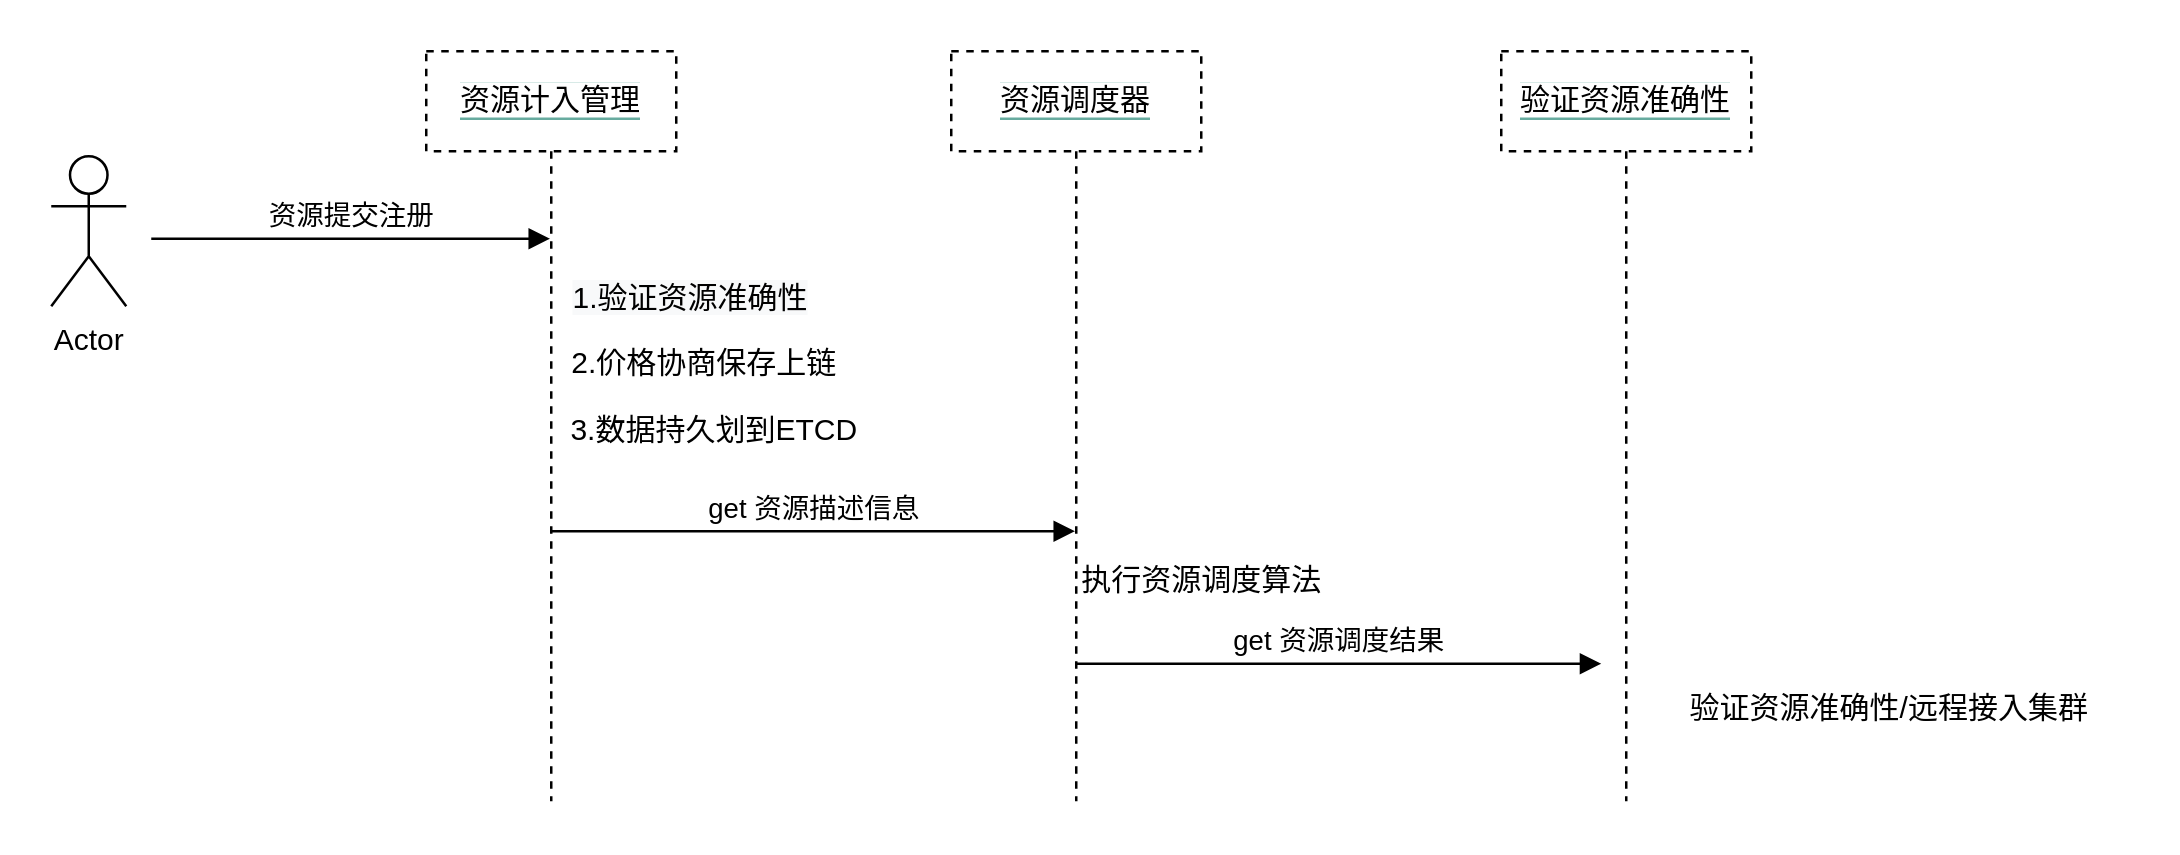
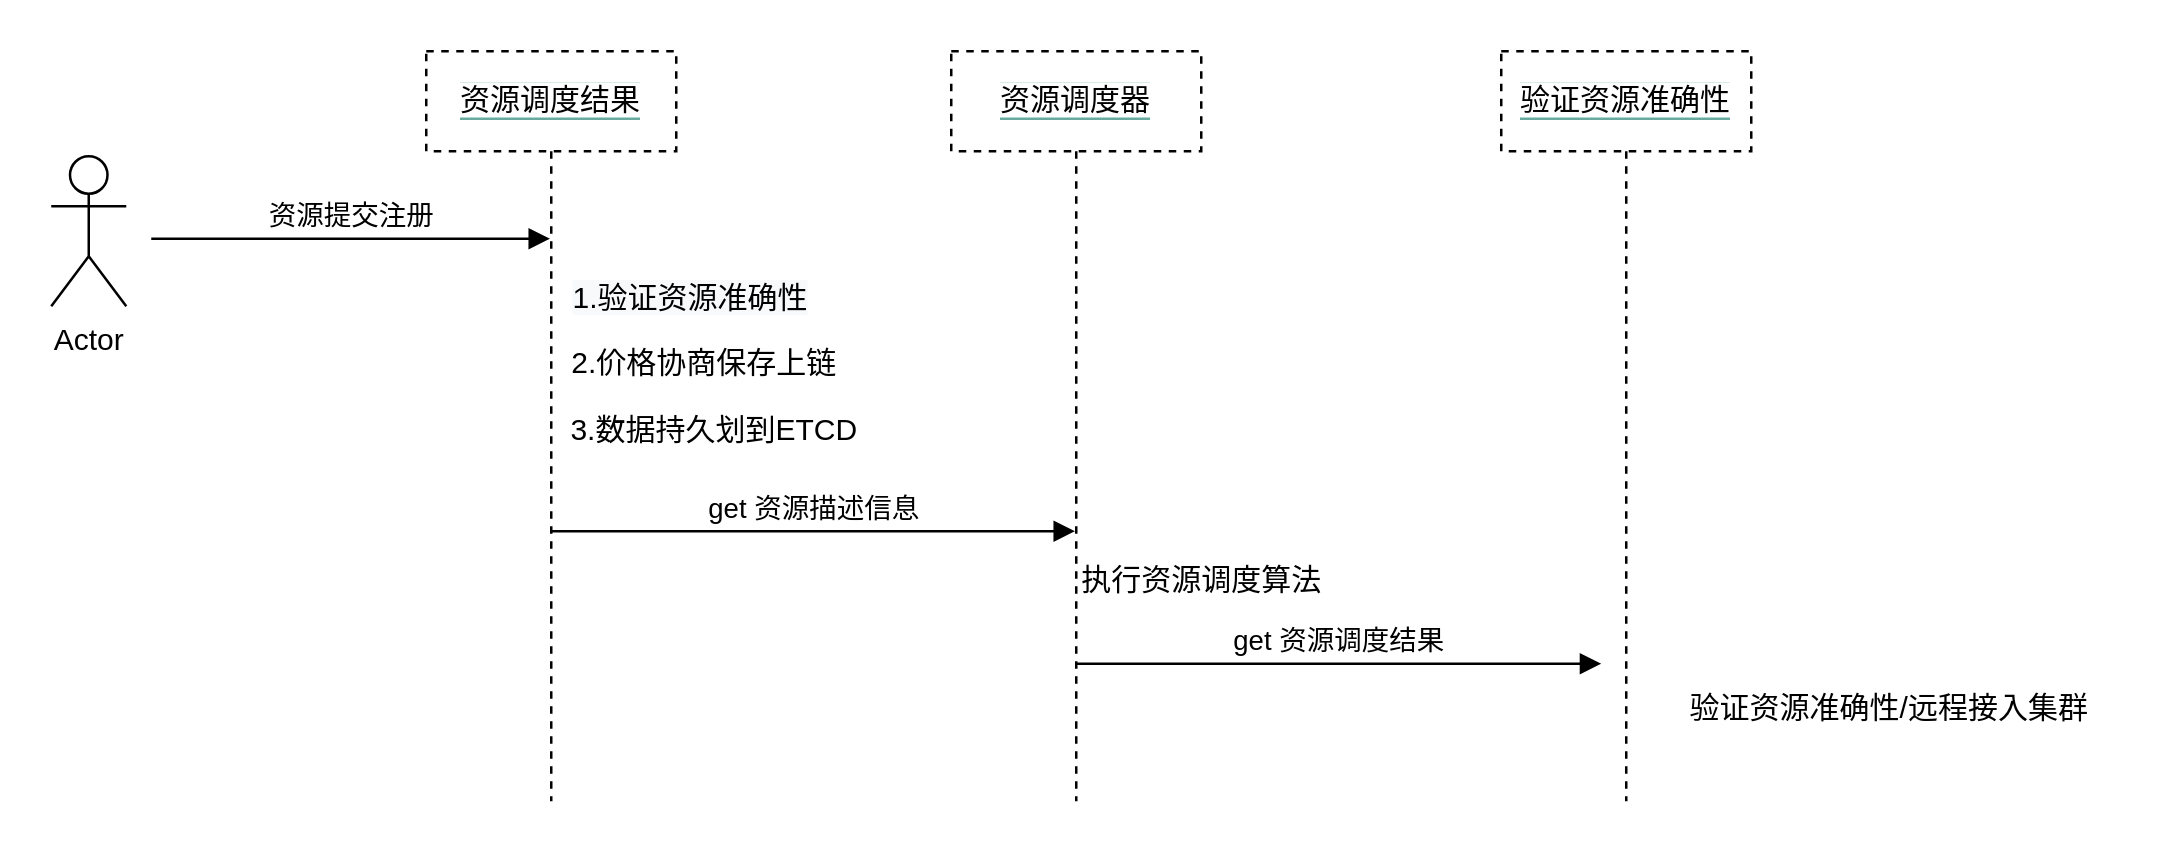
node "资源计入管理": label "资源计入管理" -> "资源调度结果"
